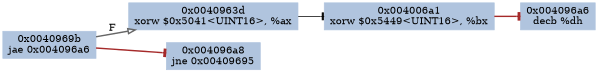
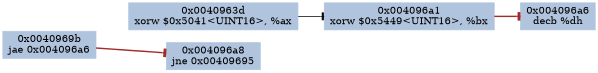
node "0x004006a1 xorw $0x5449<UINT16>, %bx": label "0x004006a1 xorw $0x5449<UINT16>, %bx" -> "0x004096a1 xorw $0x5449<UINT16>, %bx"
edge "0x0040969b jae 0x004096a6" -> "0x0040963d xorw $0x5041<UINT16>, %ax": removed, label "F"
